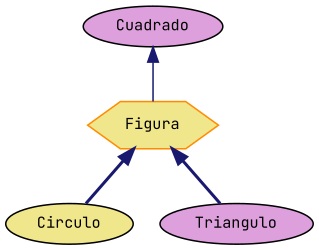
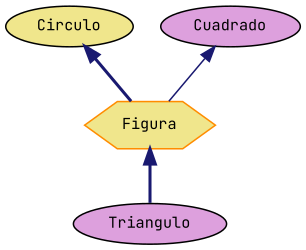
edge "Circulo" -> "Figura": reversed
